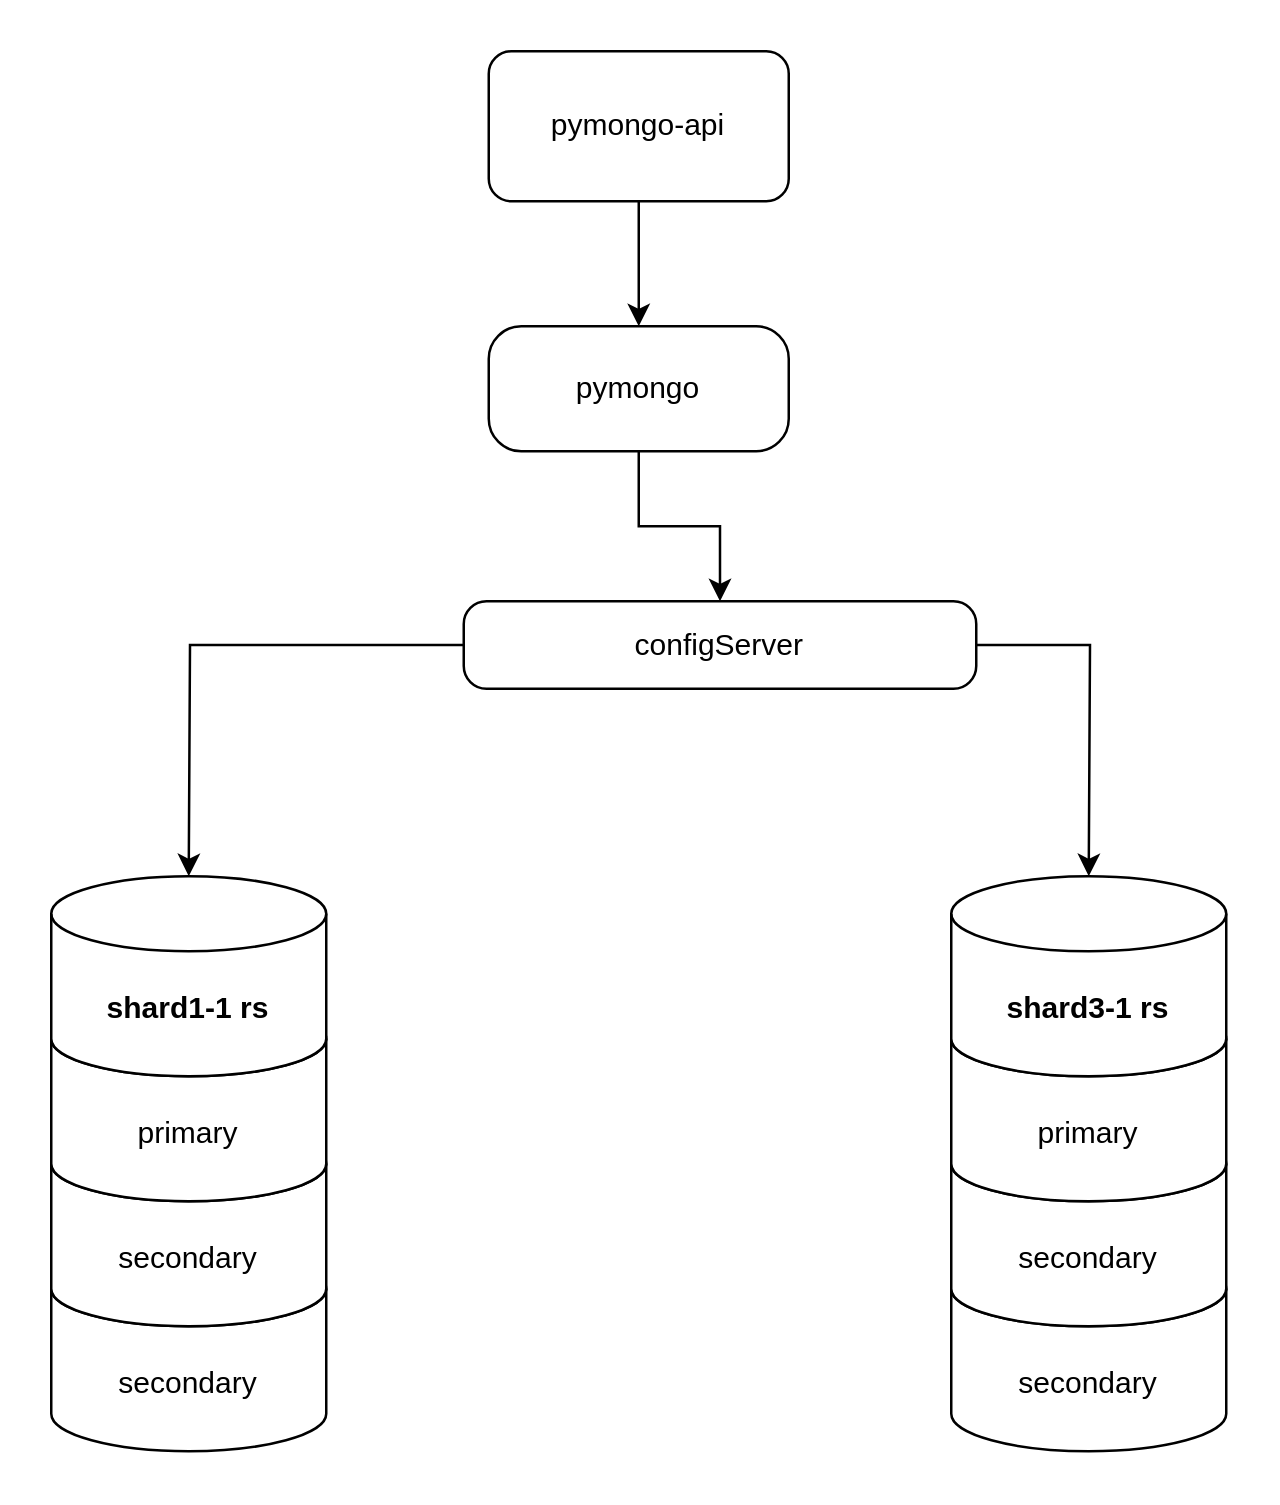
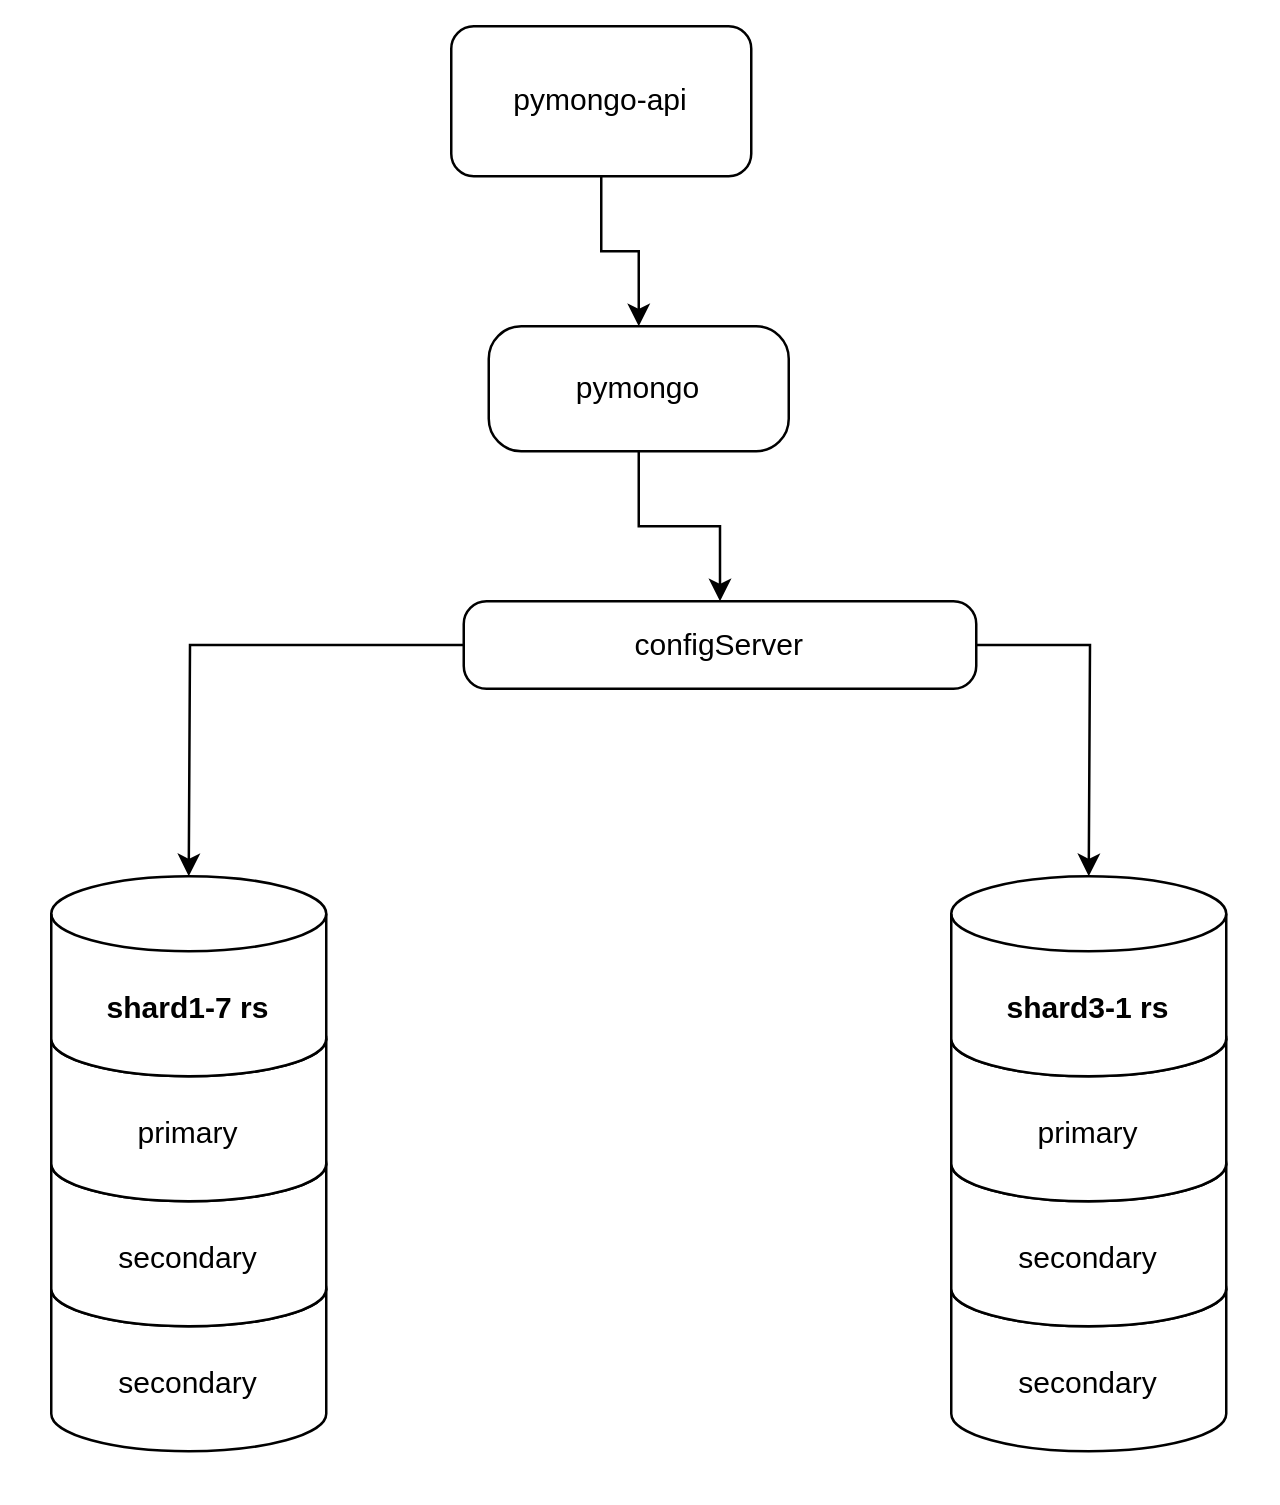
node "pymongo-api": moved (639, 126) -> (601, 101)
node "shard1-1 rs": label "shard1-1 rs" -> "shard1-7 rs"
